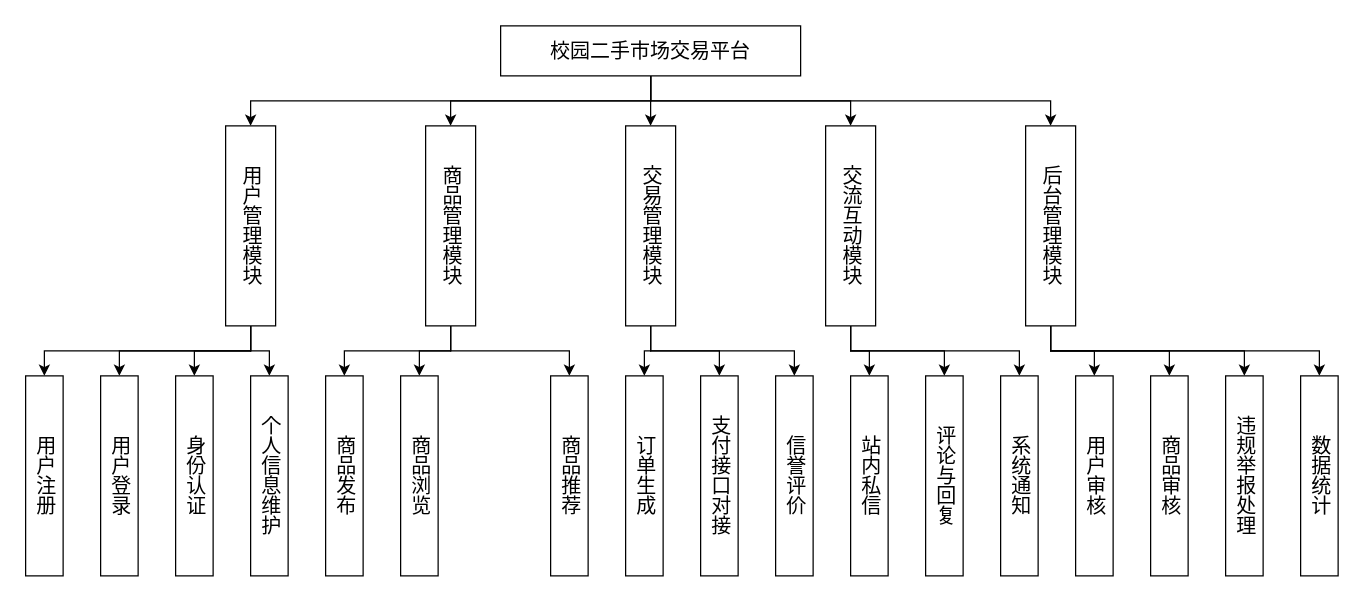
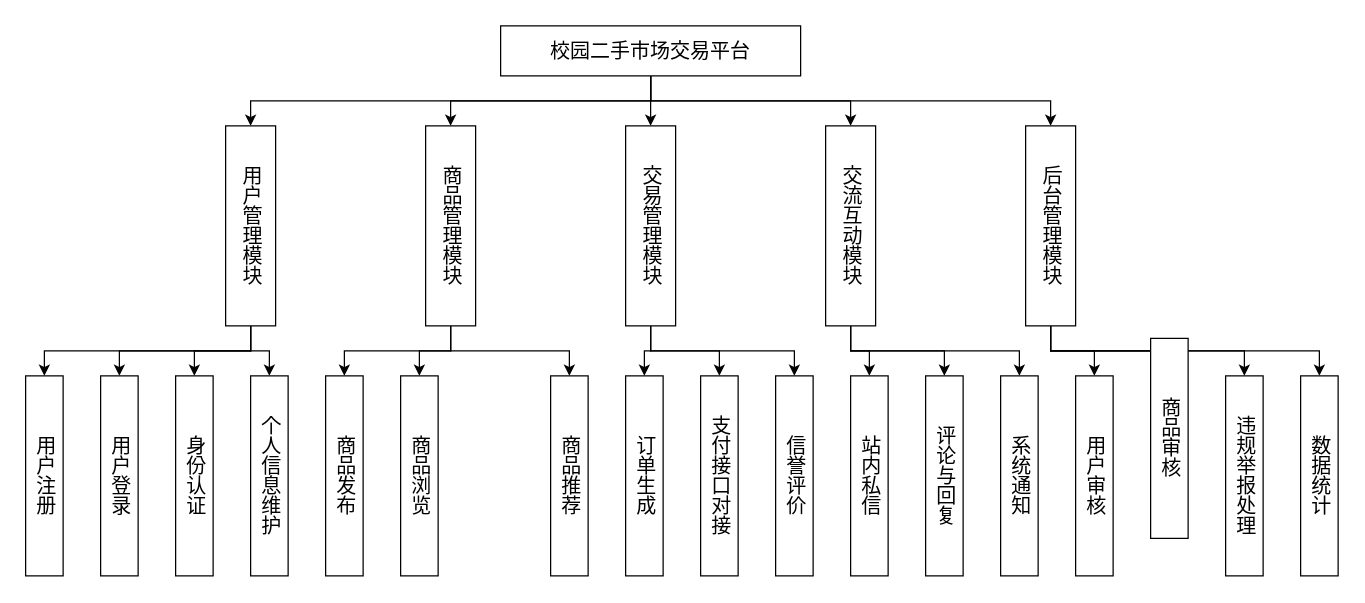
node "商品审核": moved (1169, 476) -> (1169, 438)
